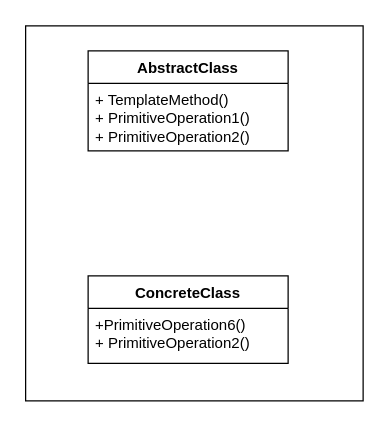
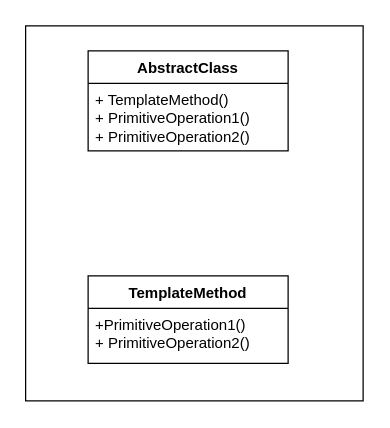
node "ConcreteClass": label "ConcreteClass" -> "TemplateMethod"
node "+PrimitiveOperation6()+ PrimitiveOperation2()": label "+PrimitiveOperation6()+ PrimitiveOperation2()" -> "+PrimitiveOperation1()+ PrimitiveOperation2()"
